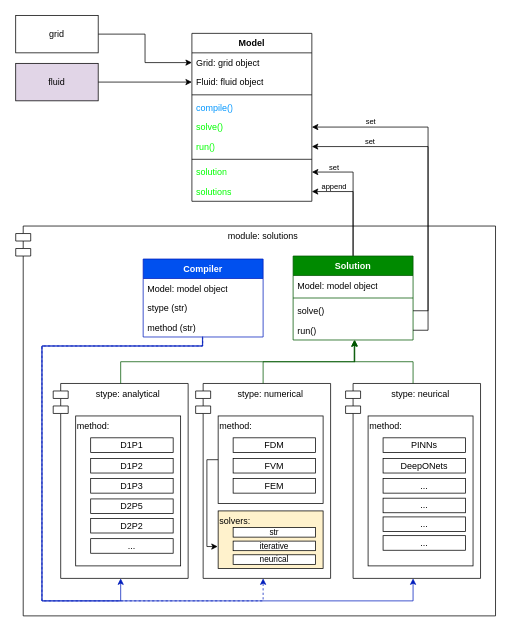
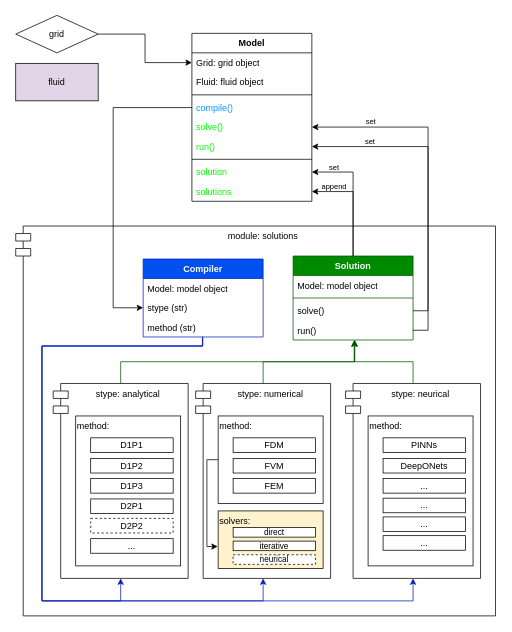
node "grid": shape rectangle -> diamond
edge "fluid" -> "Fluid: fluid object": removed
edge "compile()" -> "stype (str)": added
node "D2P5": label "D2P5" -> "D2P1"
node "D2P2": style solid -> dashed
node "str": label "str" -> "direct"
node "neurical": style solid -> dashed
edge "method (str)" -> "stype: numerical": style dashed -> solid
